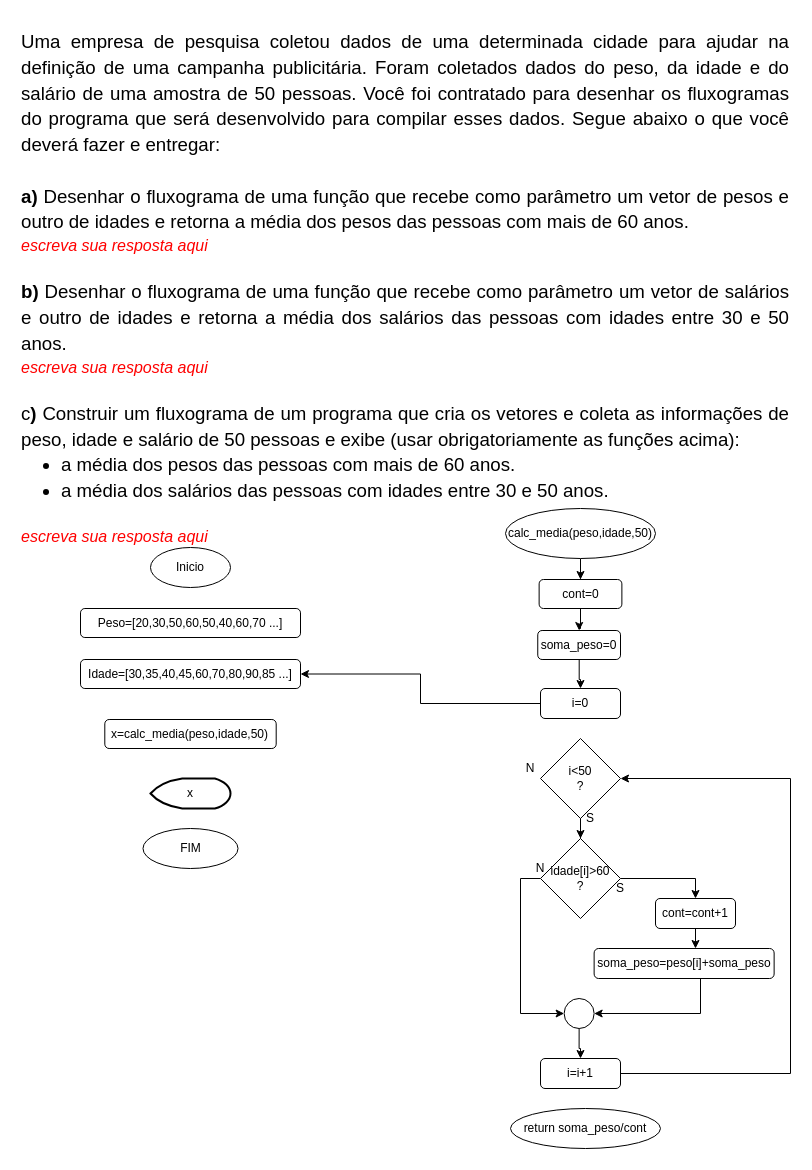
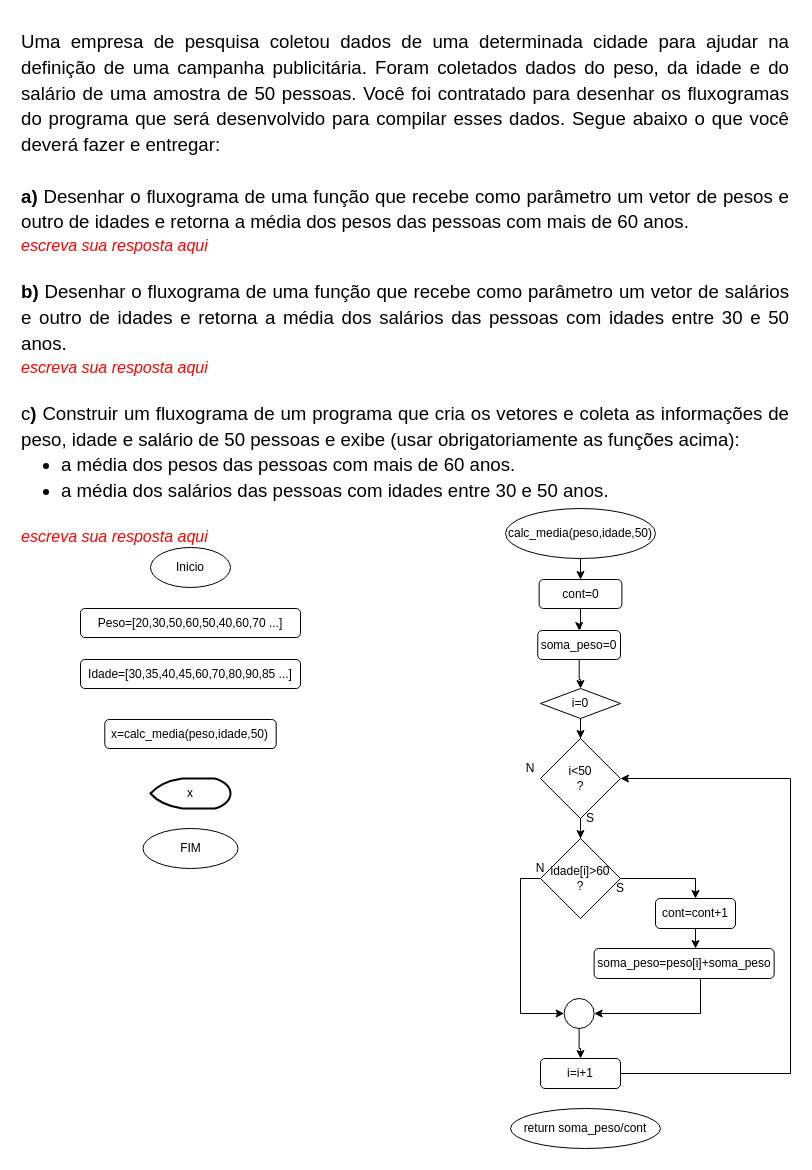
edge "i=0" -> "Idade=[30,35,40,45,60,70,80,90,85 ...]": now "i=0" -> "i<50 ?"
node "i=0": shape rounded rectangle -> diamond
